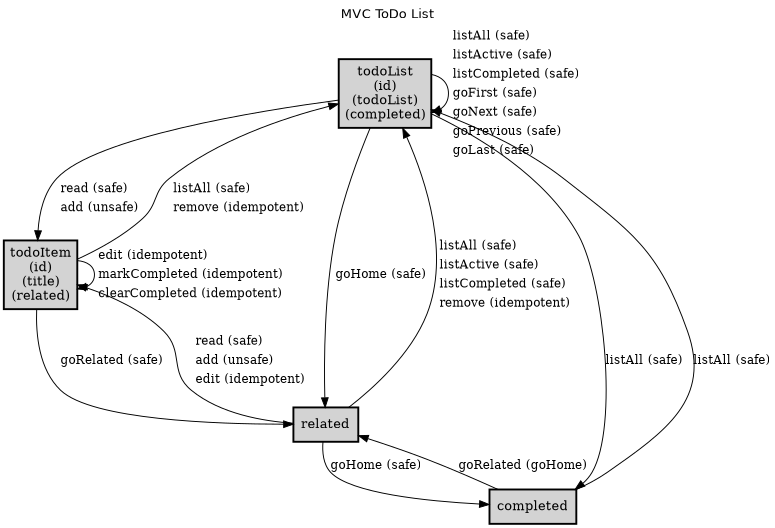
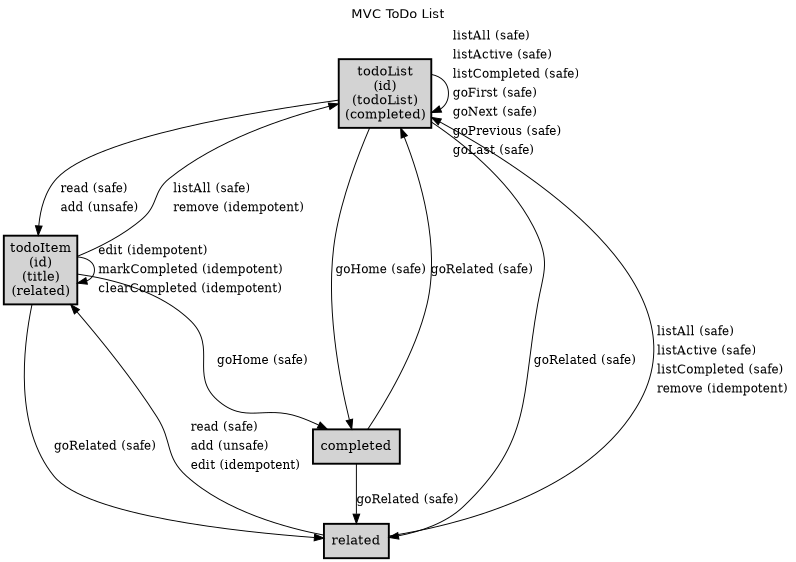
edge "todoList" -> "related": label "goHome (safe)" -> "goRelated (safe)"
edge "todoList" -> "completed": label "listAll (safe)" -> "goHome (safe)"
edge "completed" -> "todoList": label "listAll (safe)" -> "goRelated (safe)"
edge "completed" -> "related": label "goRelated (goHome)" -> "goRelated (safe)"
edge "related" -> "completed": now "todoItem" -> "completed"
